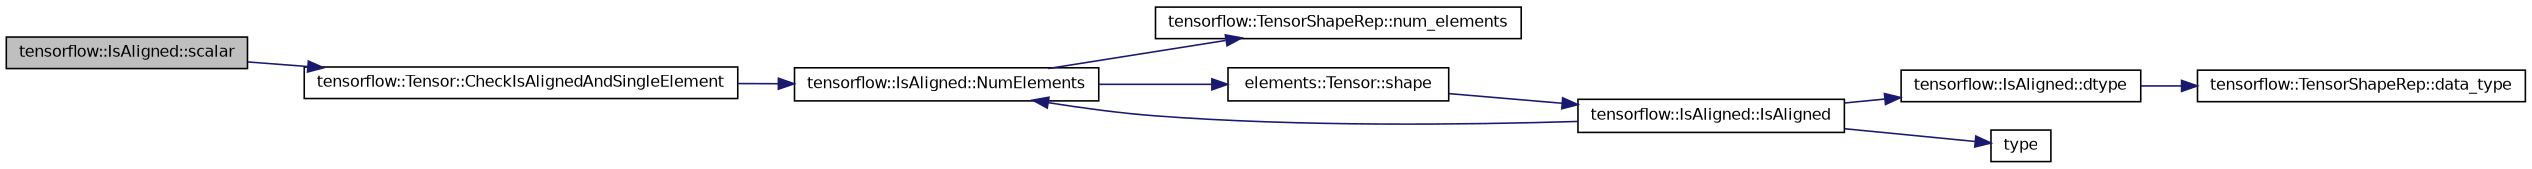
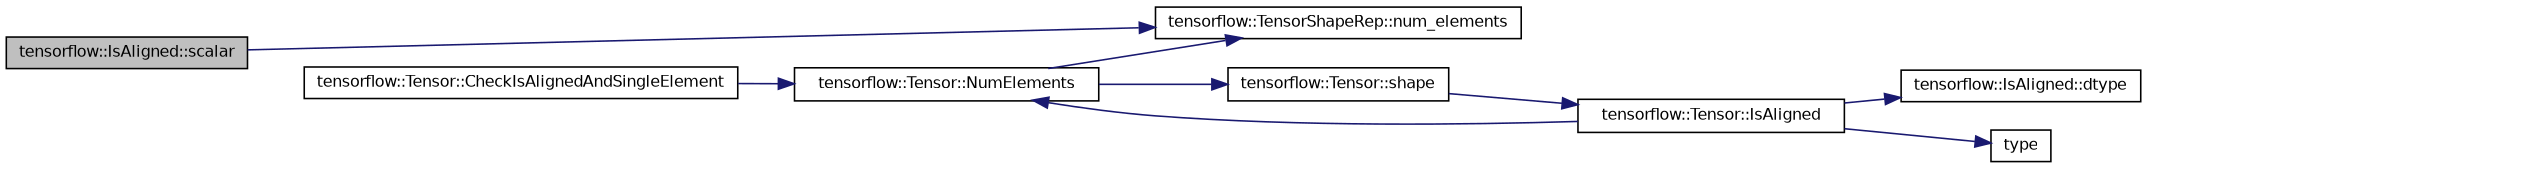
edge "tensorflow::IsAligned::scalar" -> "tensorflow::Tensor::CheckIsAlignedAndSingleElement": now "tensorflow::IsAligned::scalar" -> "tensorflow::TensorShapeRep::num_elements"
node "tensorflow::IsAligned::NumElements": label "tensorflow::IsAligned::NumElements" -> "tensorflow::Tensor::NumElements"
node "elements::Tensor::shape": label "elements::Tensor::shape" -> "tensorflow::Tensor::shape"
node "tensorflow::TensorShapeRep::data_type": removed
node "tensorflow::IsAligned::IsAligned": label "tensorflow::IsAligned::IsAligned" -> "tensorflow::Tensor::IsAligned"
